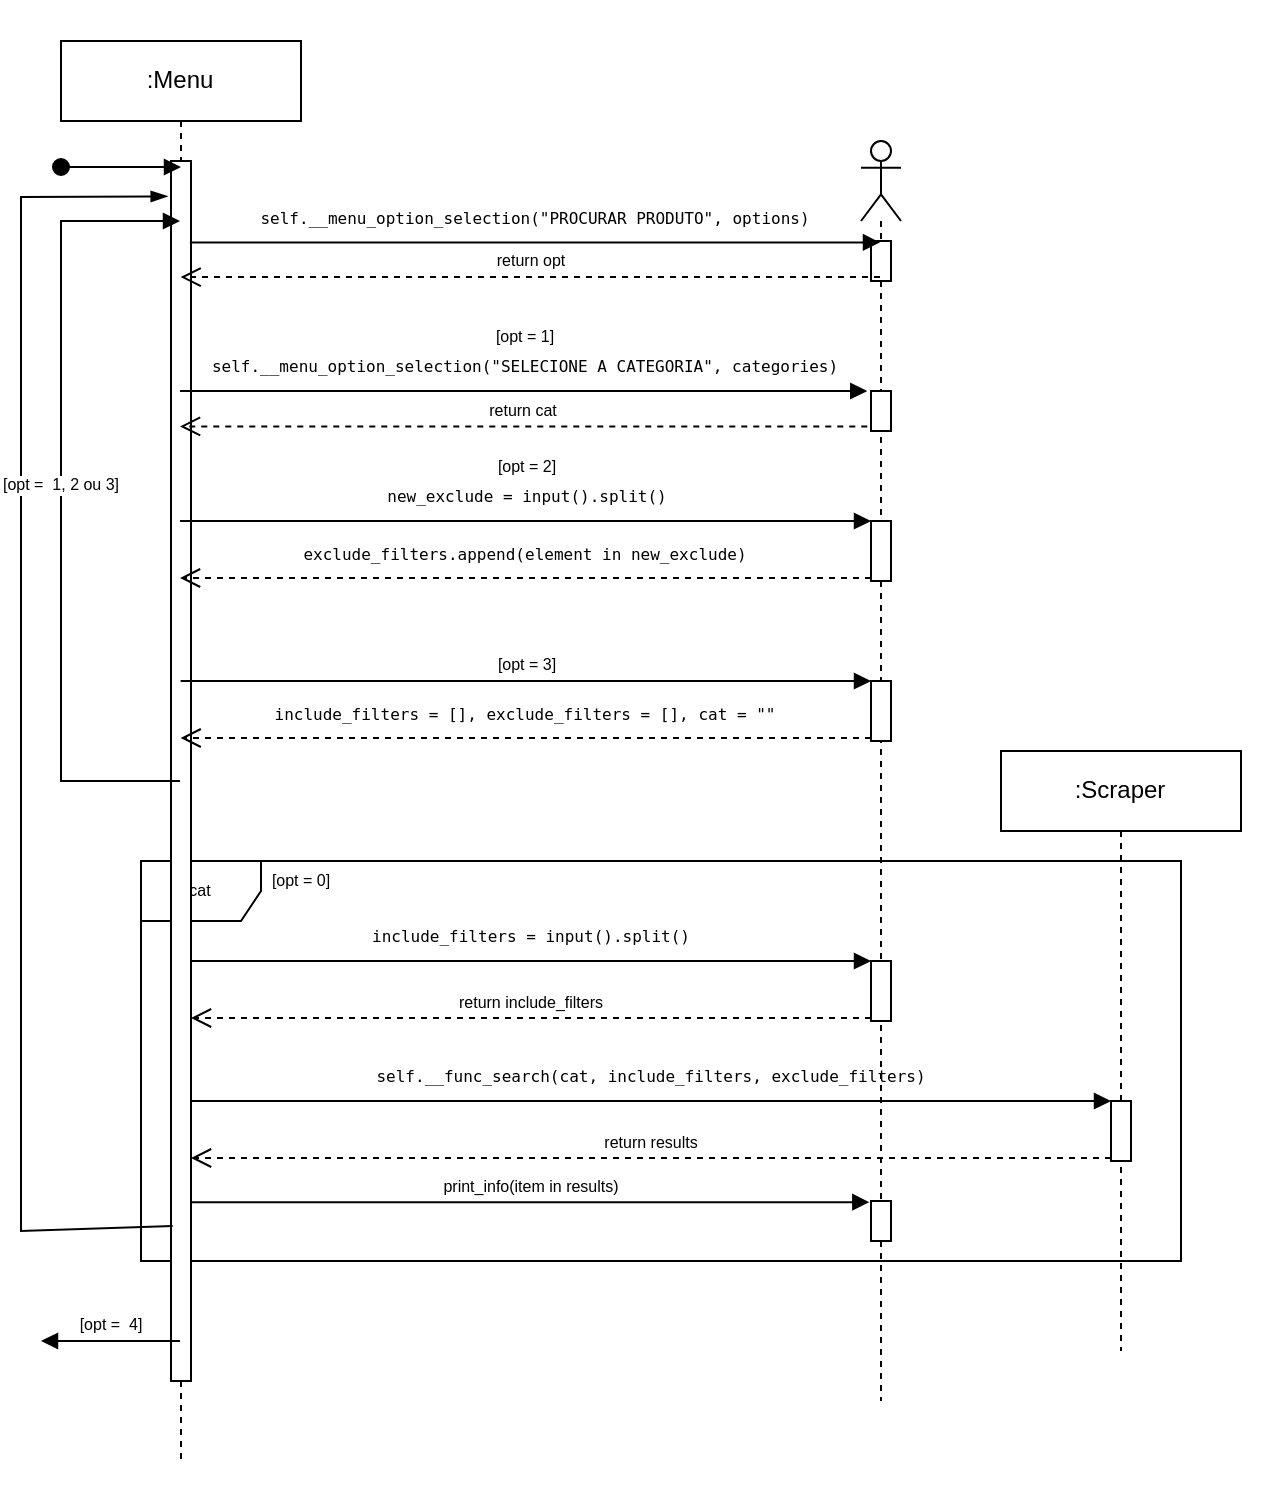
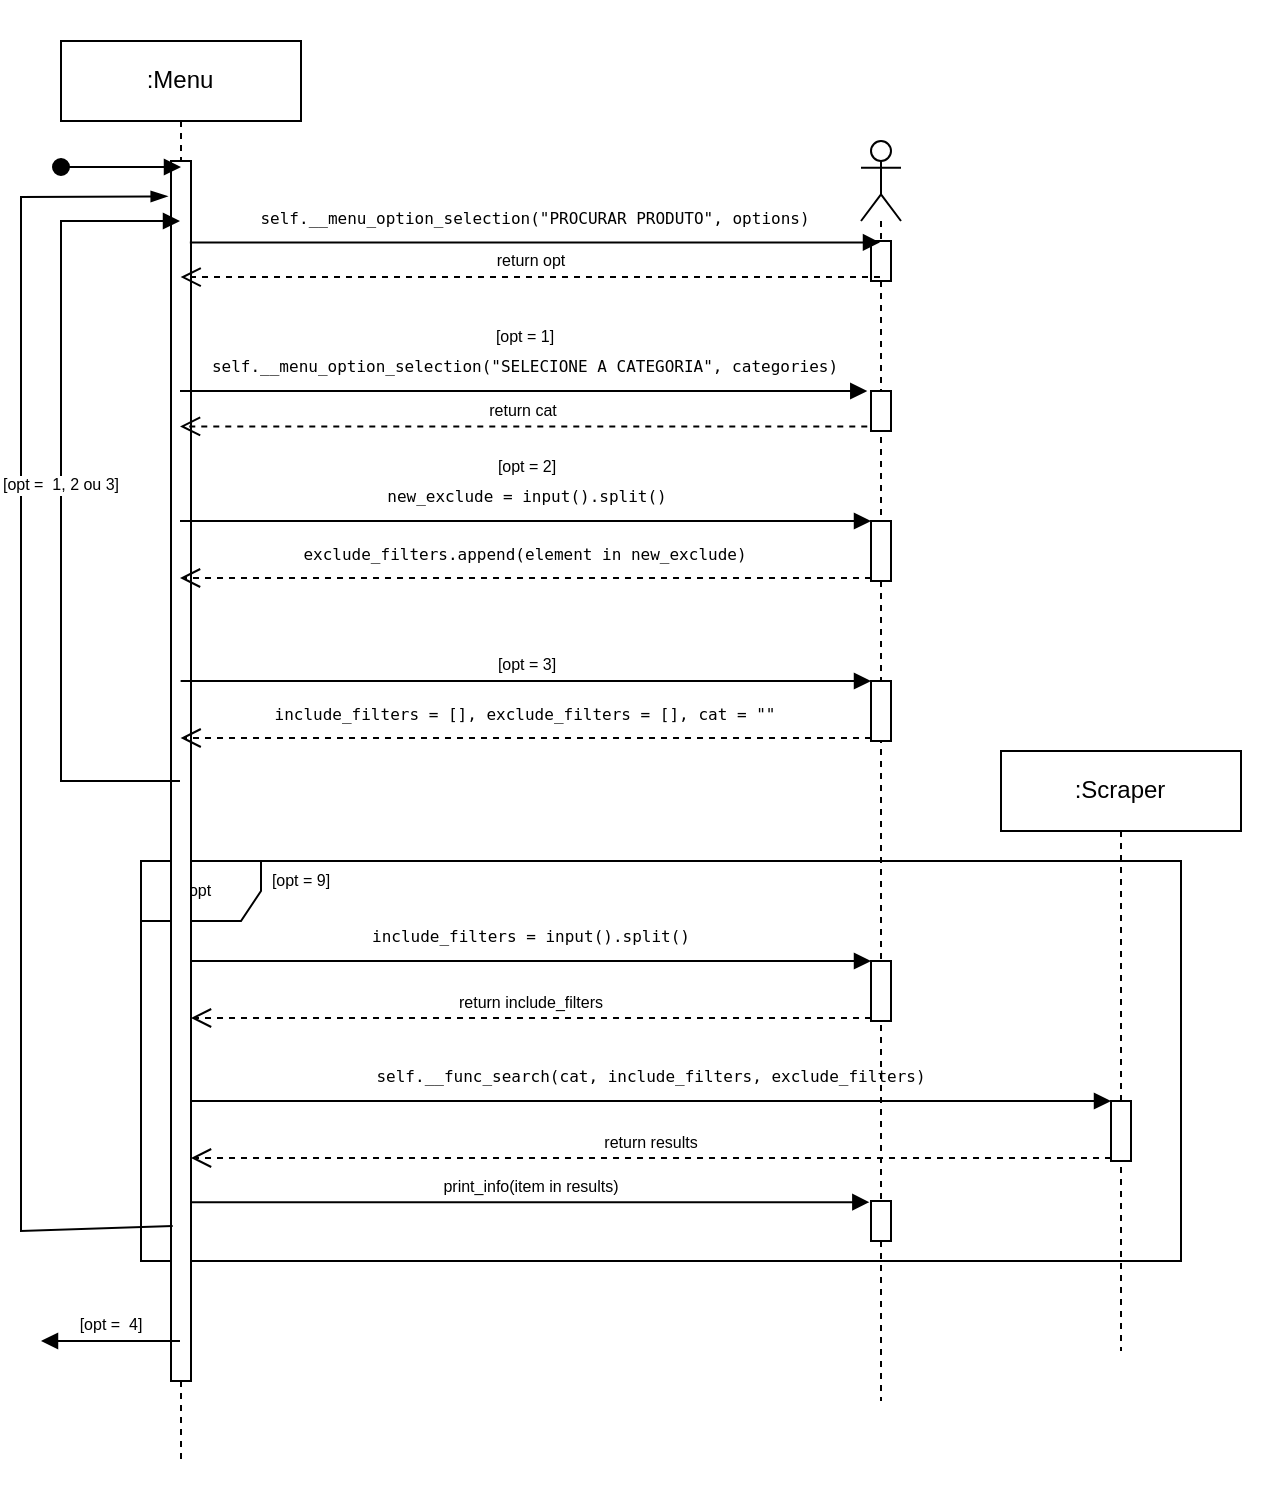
node "[opt = 0]": label "[opt = 0]" -> "[opt = 9]"
node "cat": label "cat" -> "opt"
